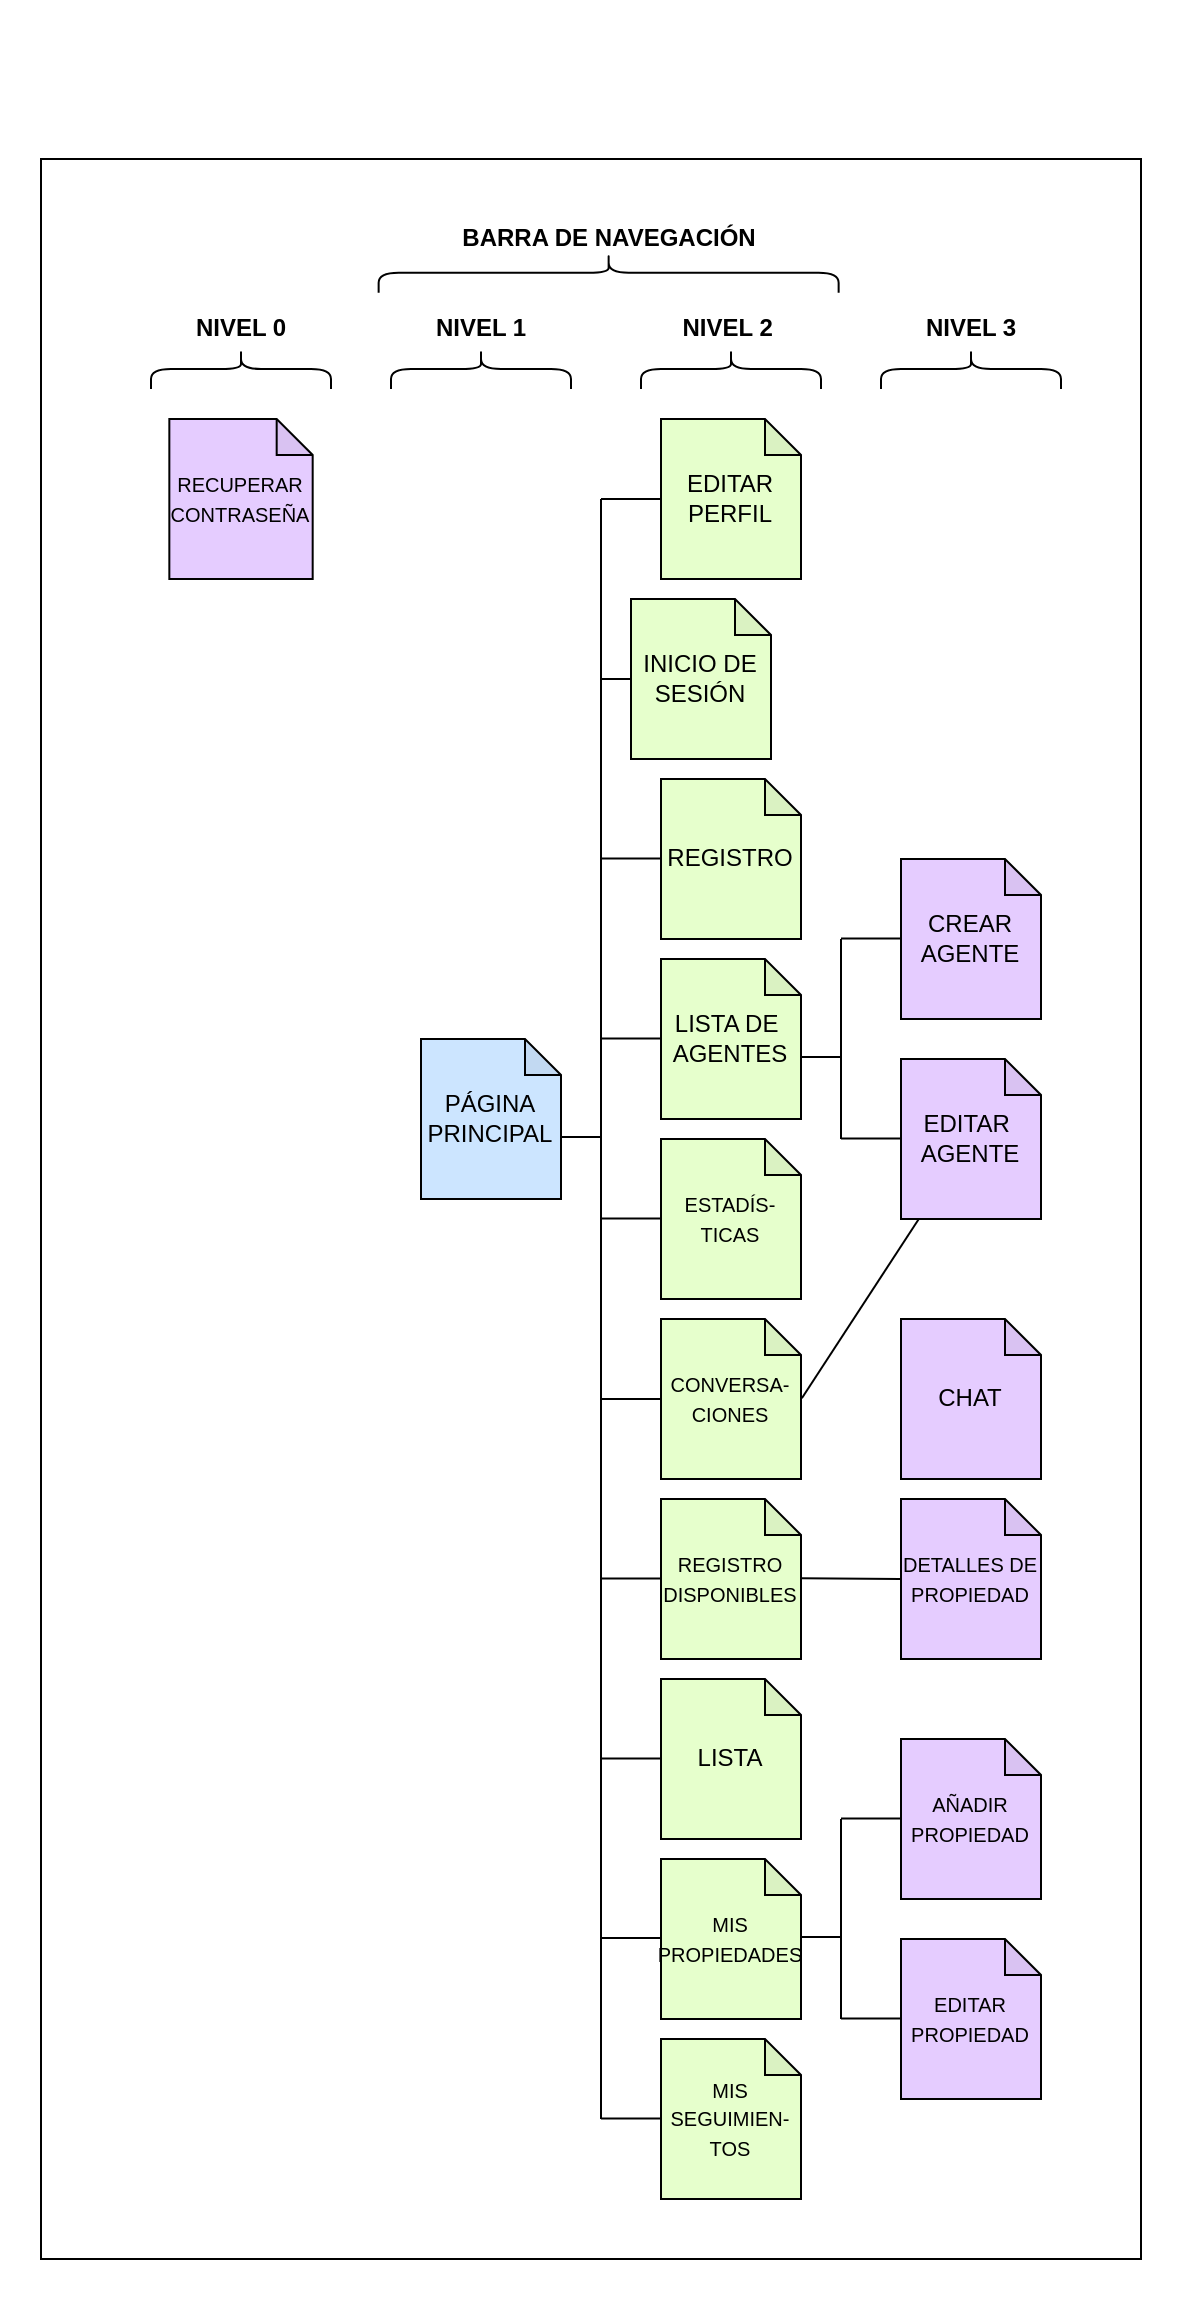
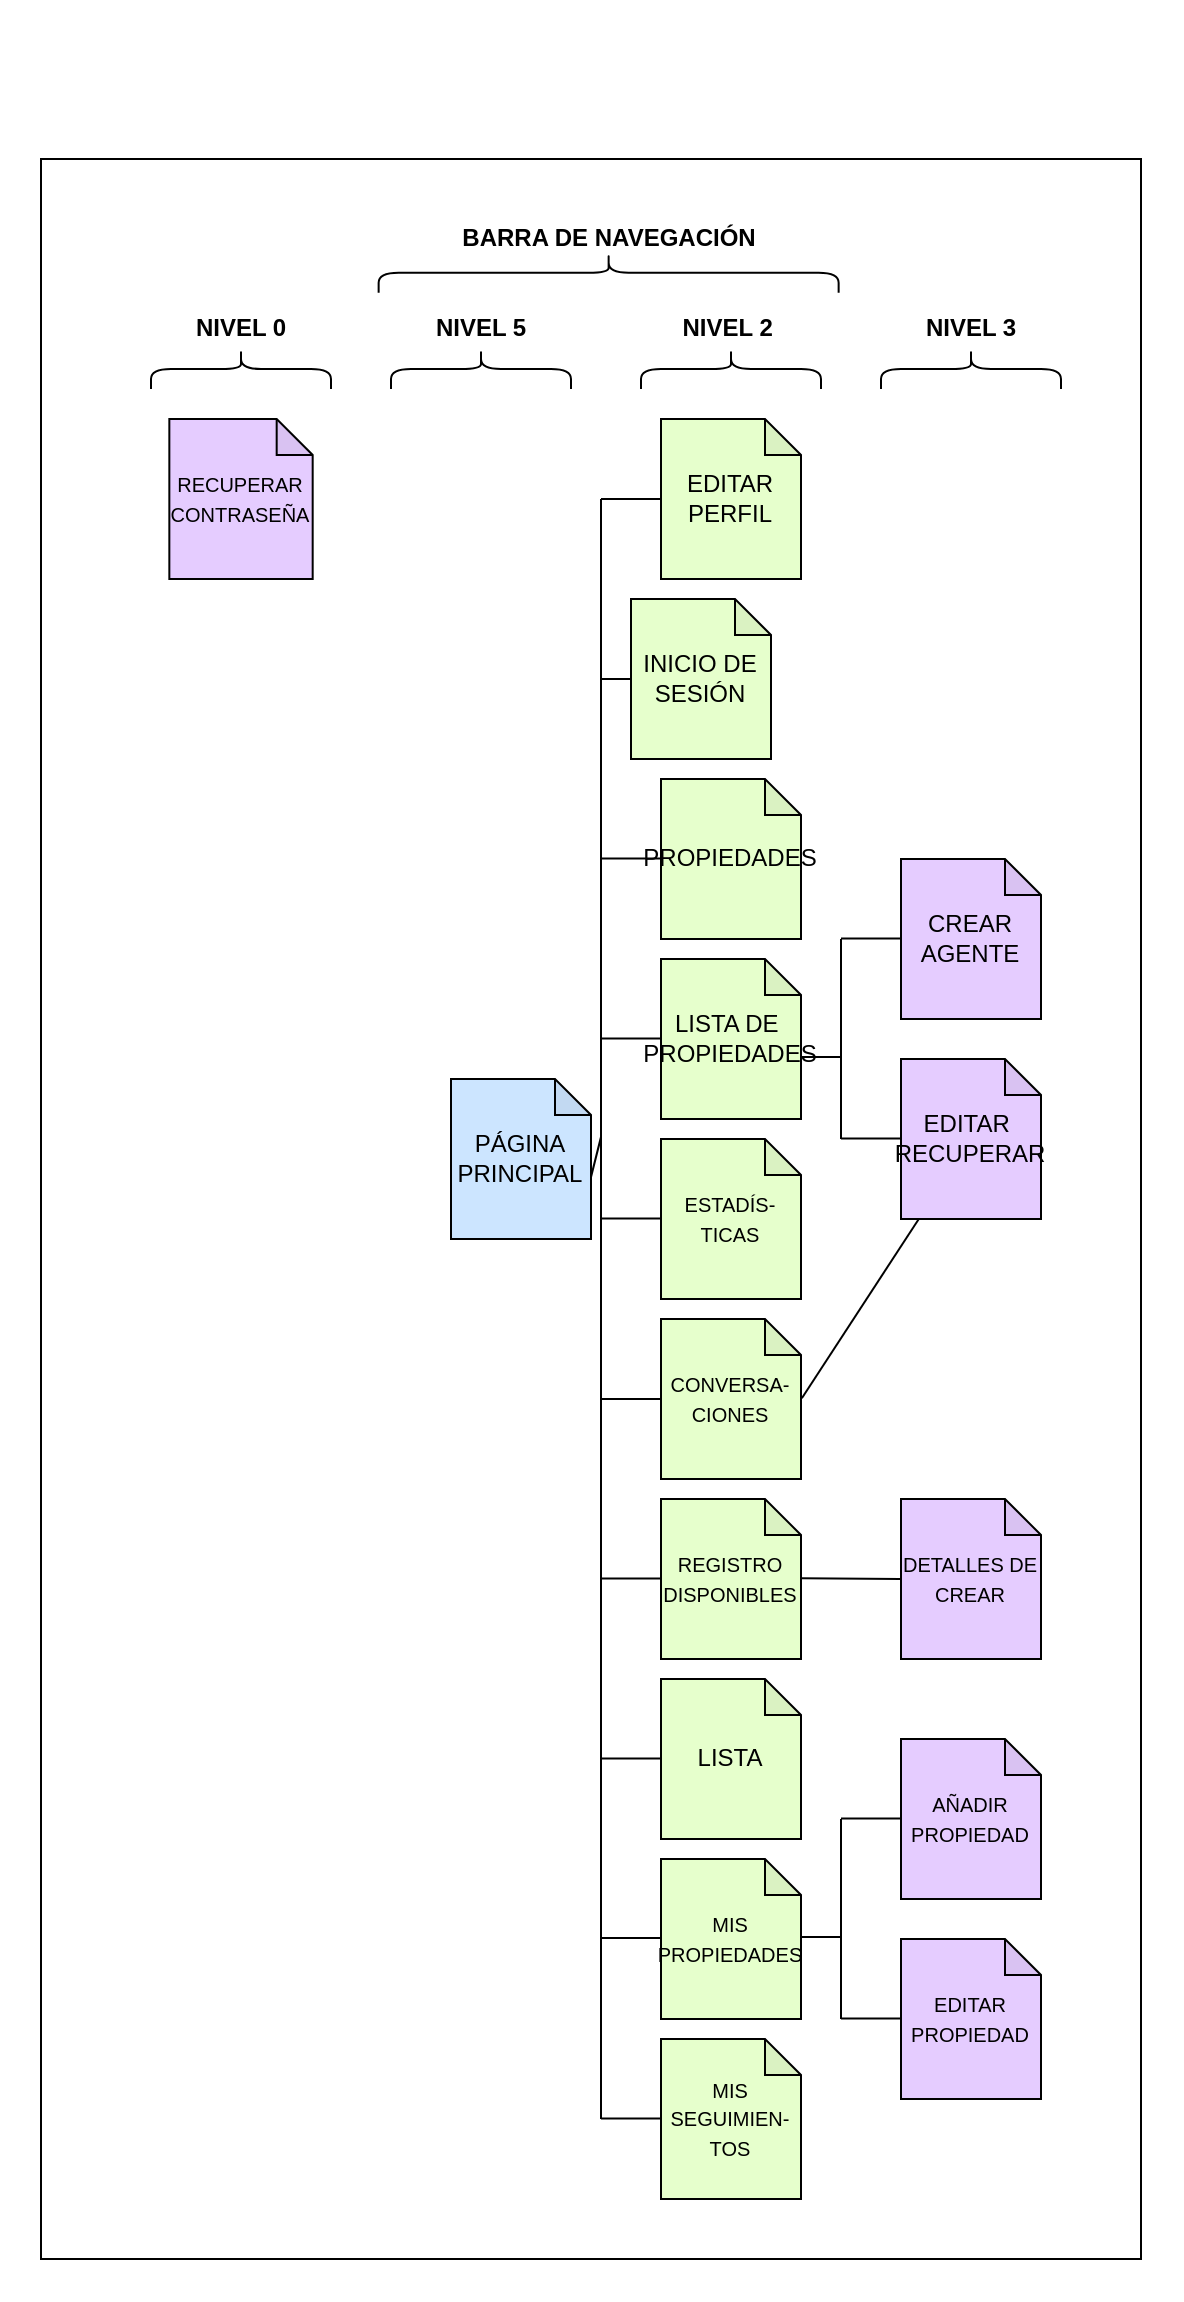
node "NIVEL 1": label "NIVEL 1" -> "NIVEL 5"
node "REGISTRO": label "REGISTRO" -> "PROPIEDADES"
node "LISTA DE AGENTES": label "LISTA DE AGENTES" -> "LISTA DE PROPIEDADES"
node "PÁGINA PRINCIPAL": moved (491, 1119) -> (521, 1159)
node "EDITAR AGENTE": label "EDITAR AGENTE" -> "EDITAR RECUPERAR"
node "CHAT": removed
node "DETALLES DE PROPIEDAD": label "DETALLES DE PROPIEDAD" -> "DETALLES DE CREAR"
